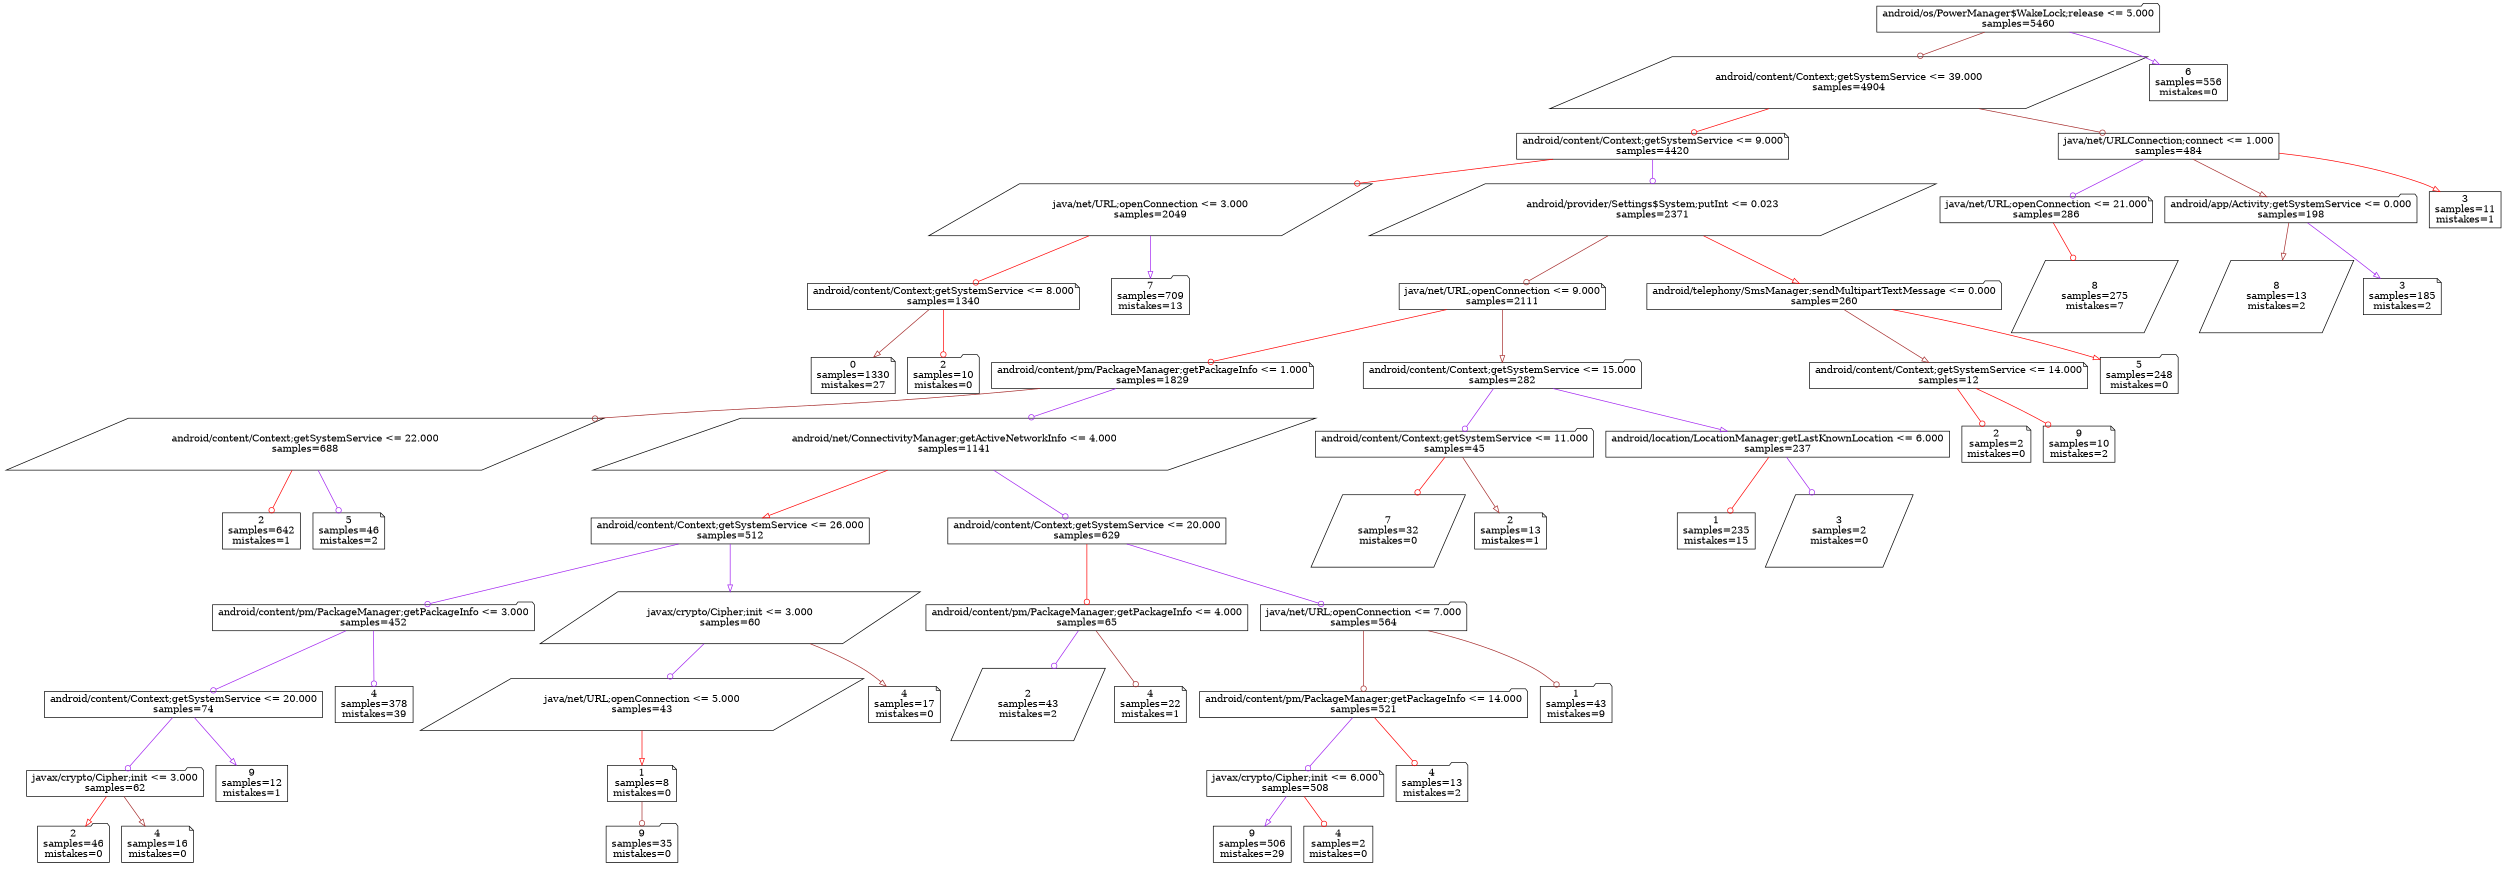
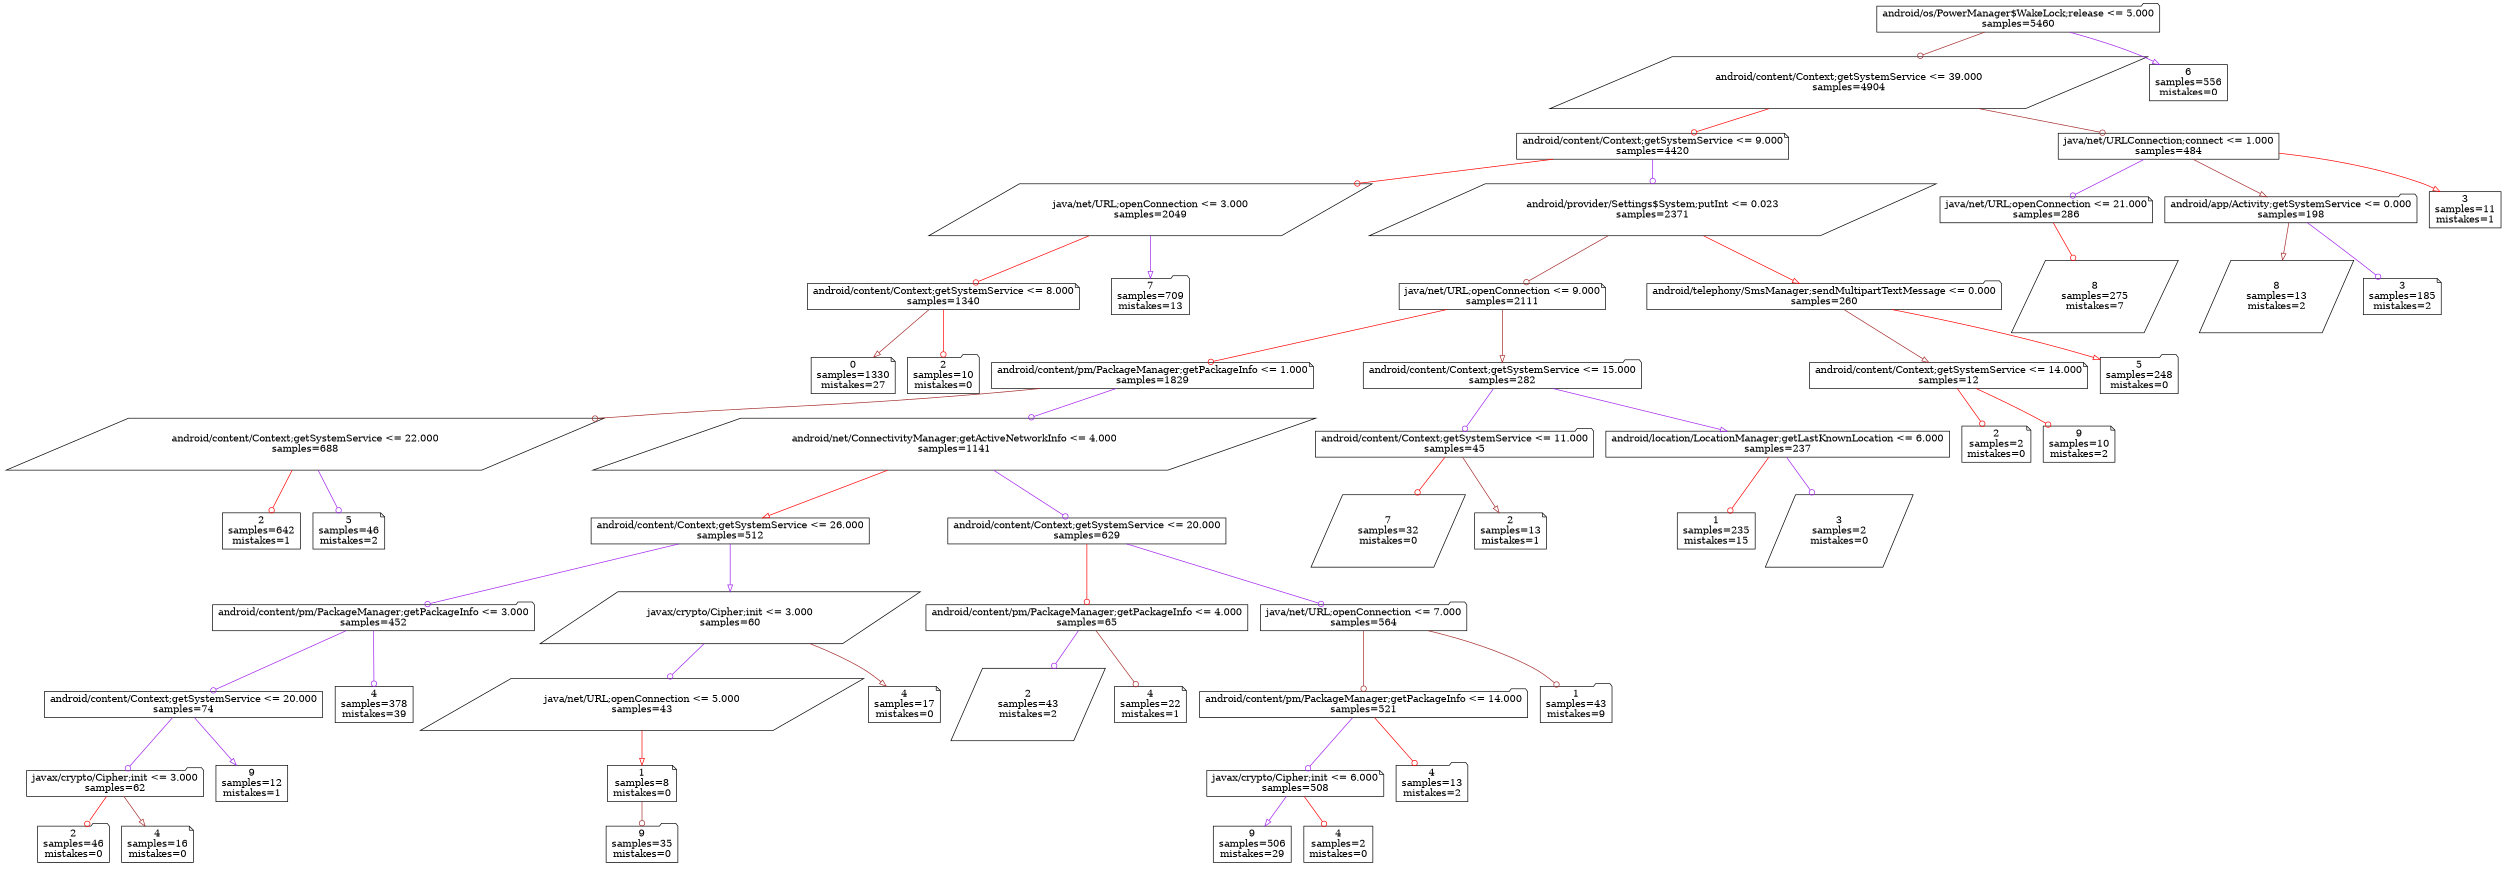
edge "android/app/Activity;getSystemService <= 0.000 samples=198" -> "3 samples=185 mistakes=2": arrowhead onormal -> odot
edge "javax/crypto/Cipher;init <= 3.000 samples=62" -> "2 samples=46 mistakes=0": arrowhead onormal -> odot
